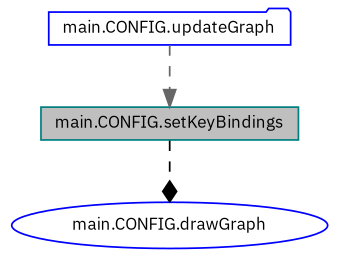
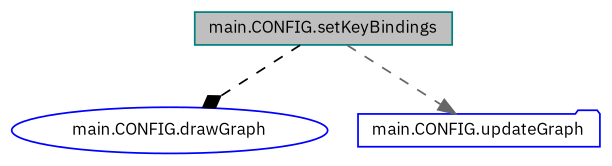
edge "main.CONFIG.updateGraph" -> "main.CONFIG.setKeyBindings": reversed
